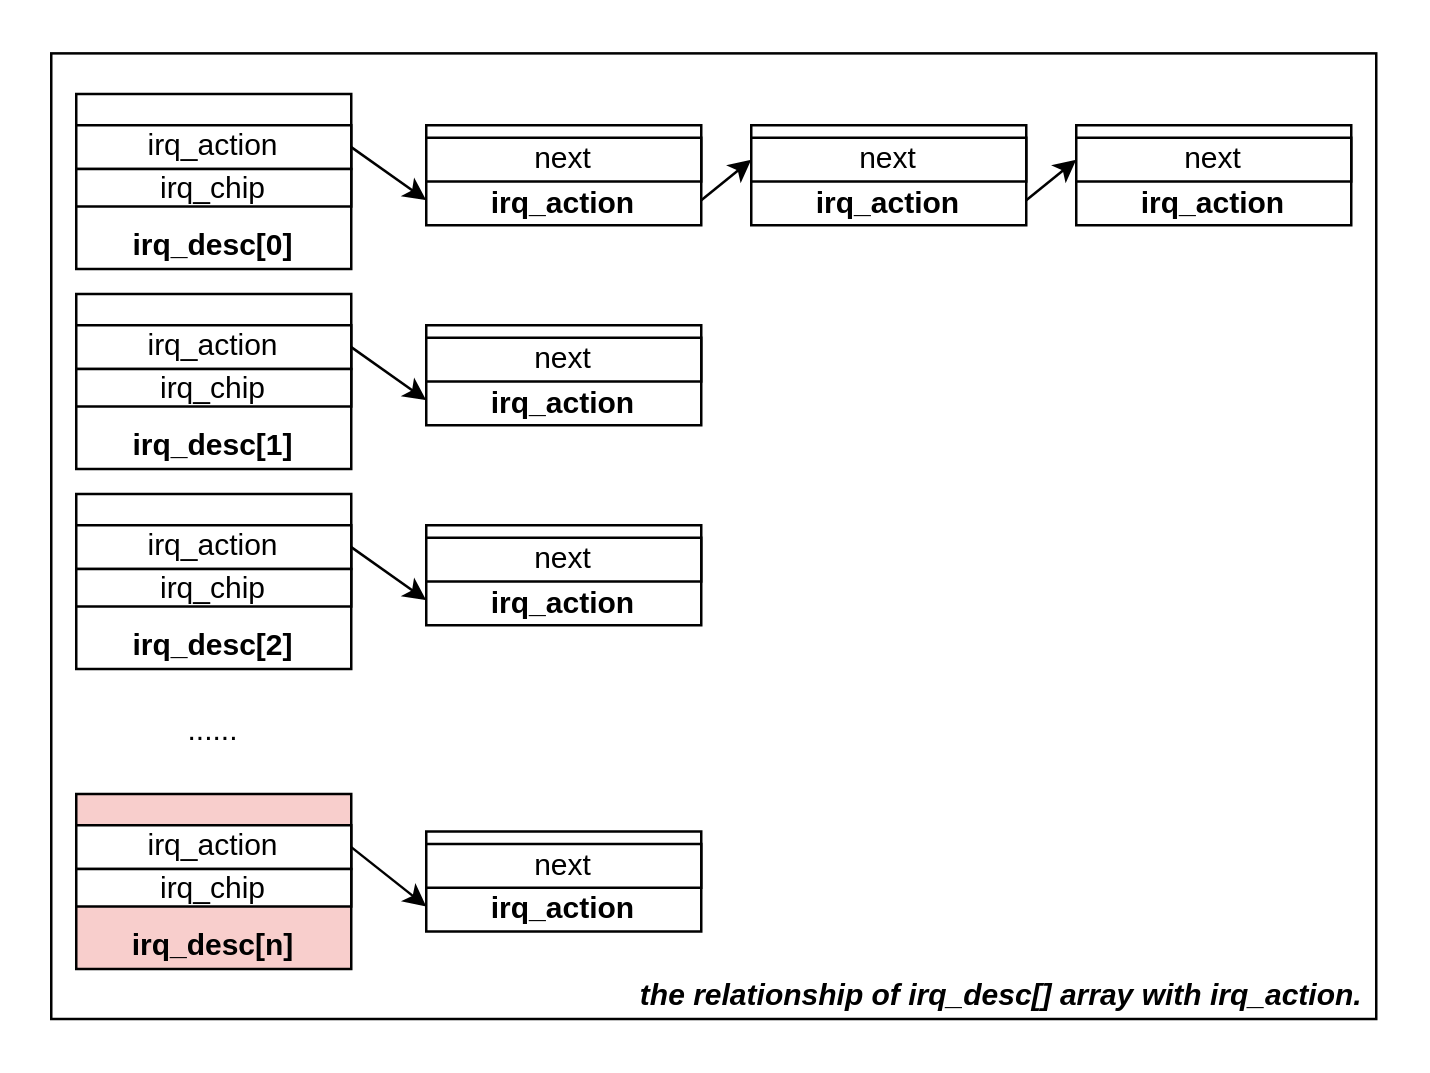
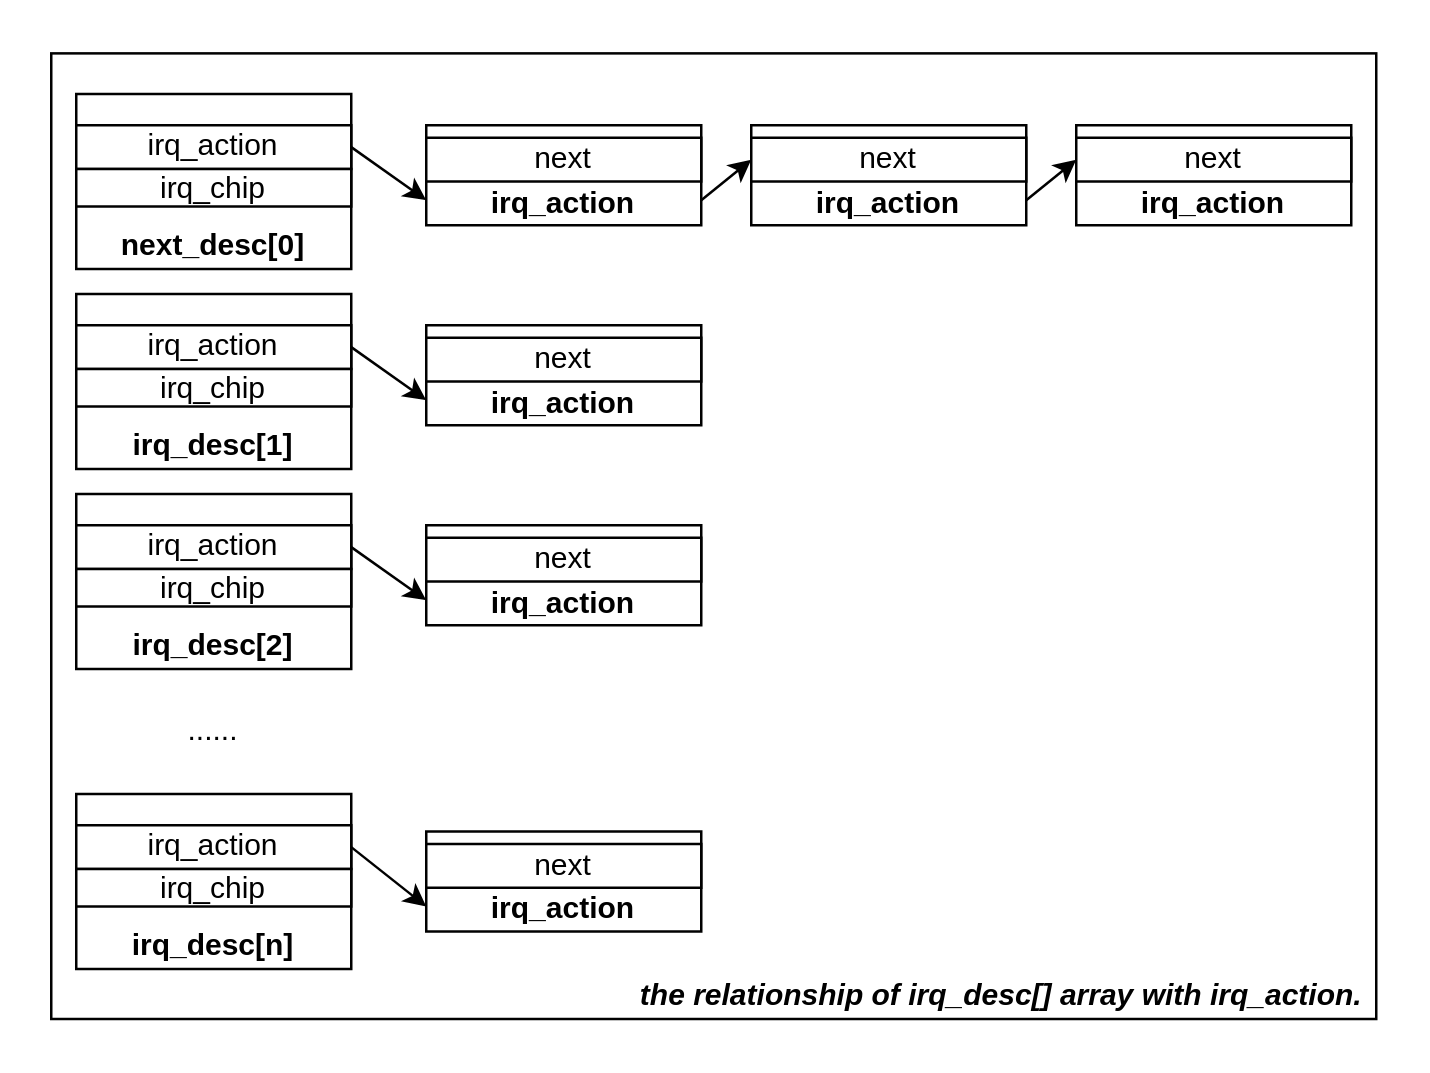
node "irq_desc[0]": label "irq_desc[0]" -> "next_desc[0]"
node "irq_desc[n]": fillcolor #f8cecc -> #ffffff
